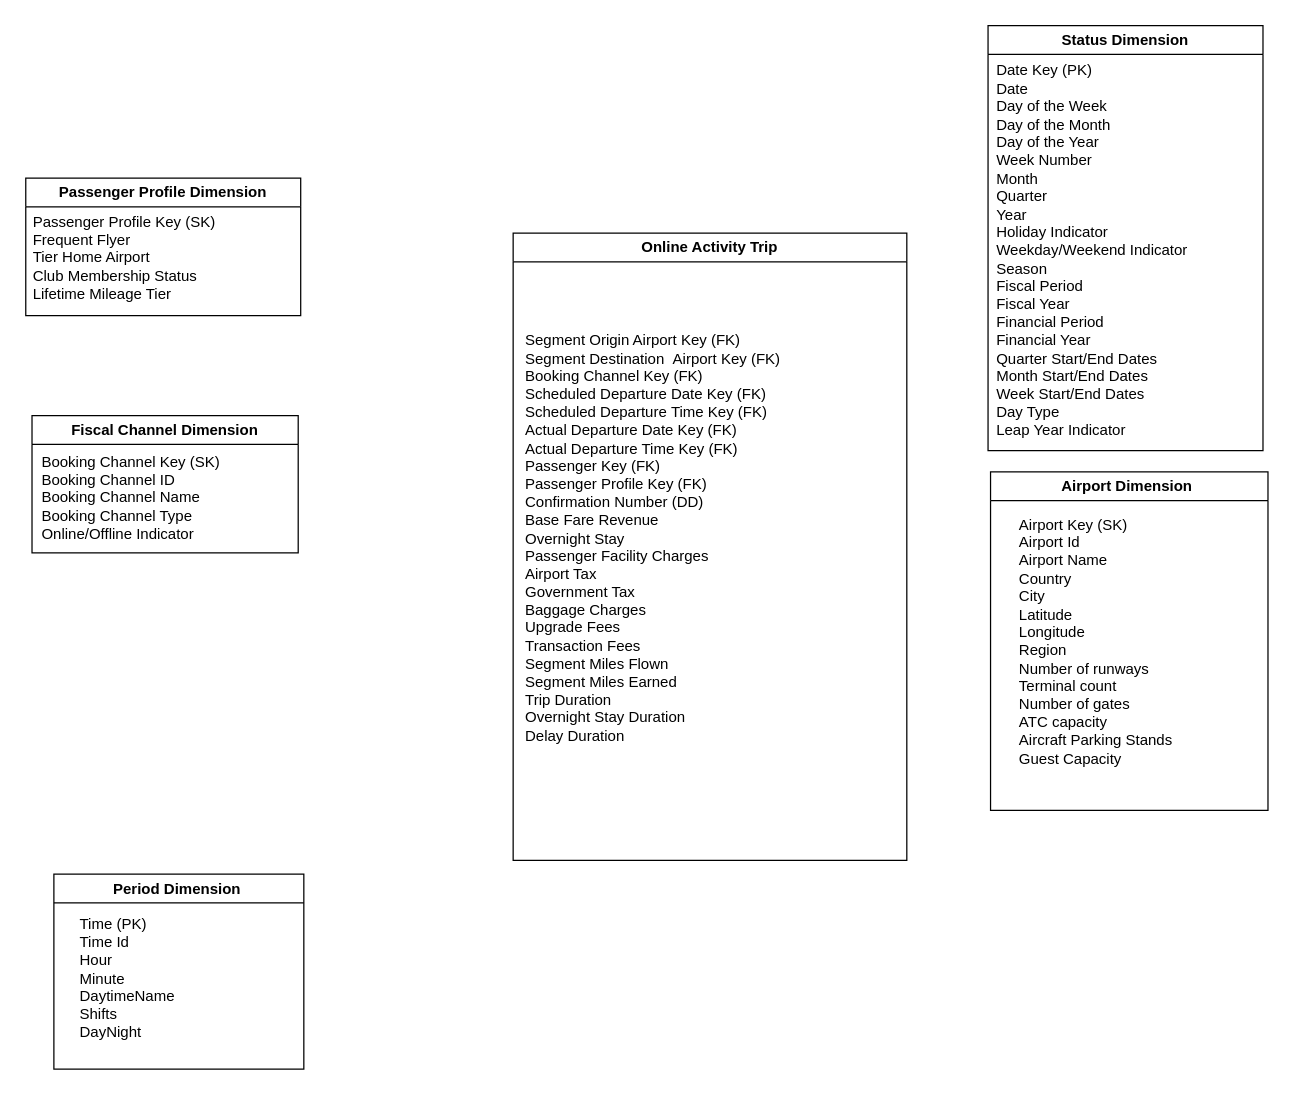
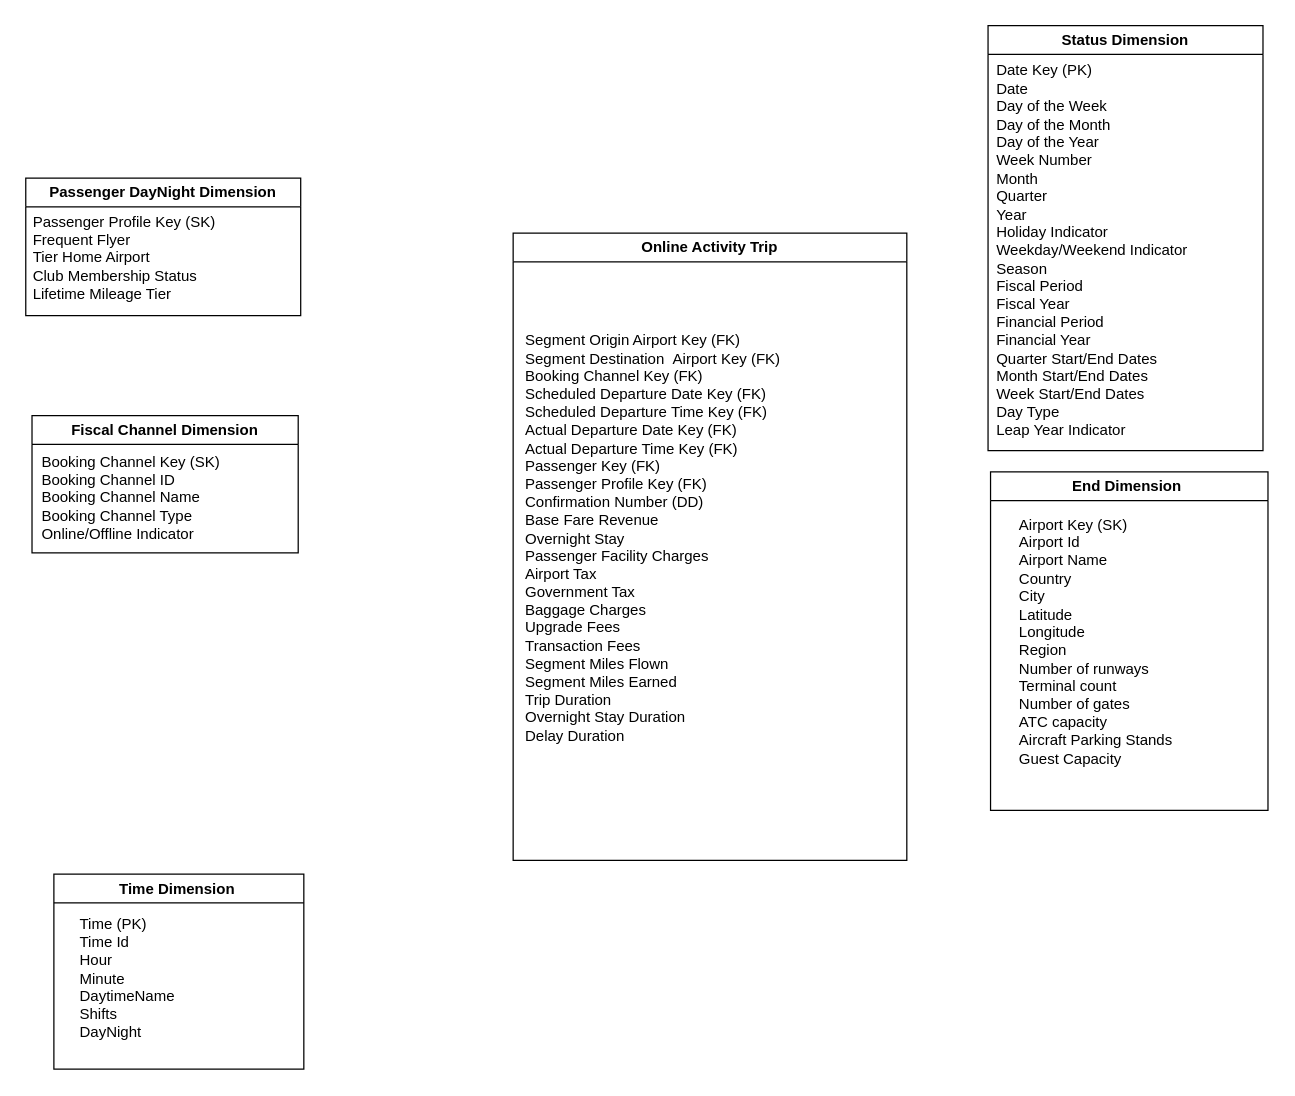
node "Passenger Profile Dimension": label "Passenger Profile Dimension" -> "Passenger DayNight Dimension"
node "Airport Dimension": label "Airport Dimension" -> "End Dimension"
node "Period Dimension": label "Period Dimension" -> "Time Dimension"
